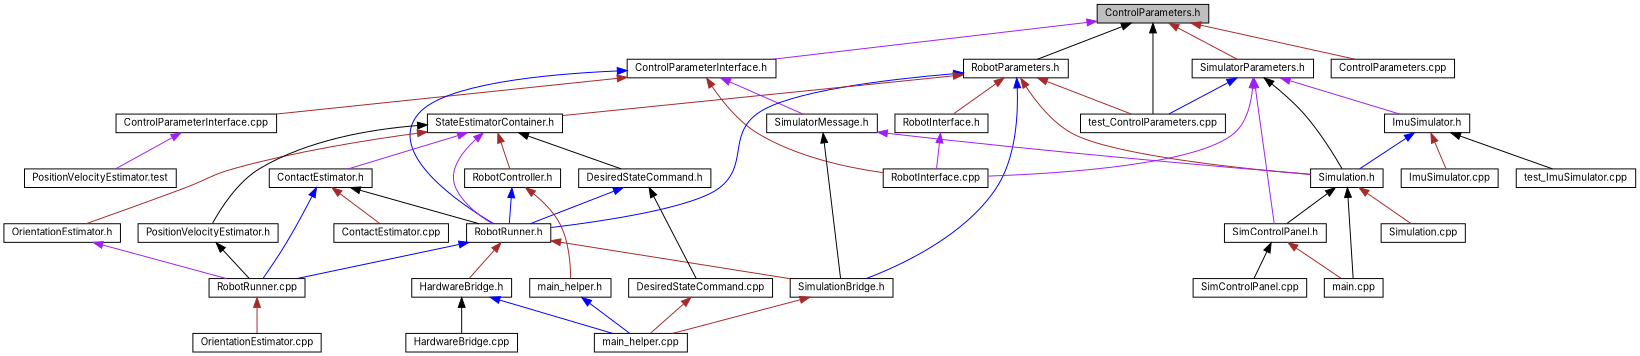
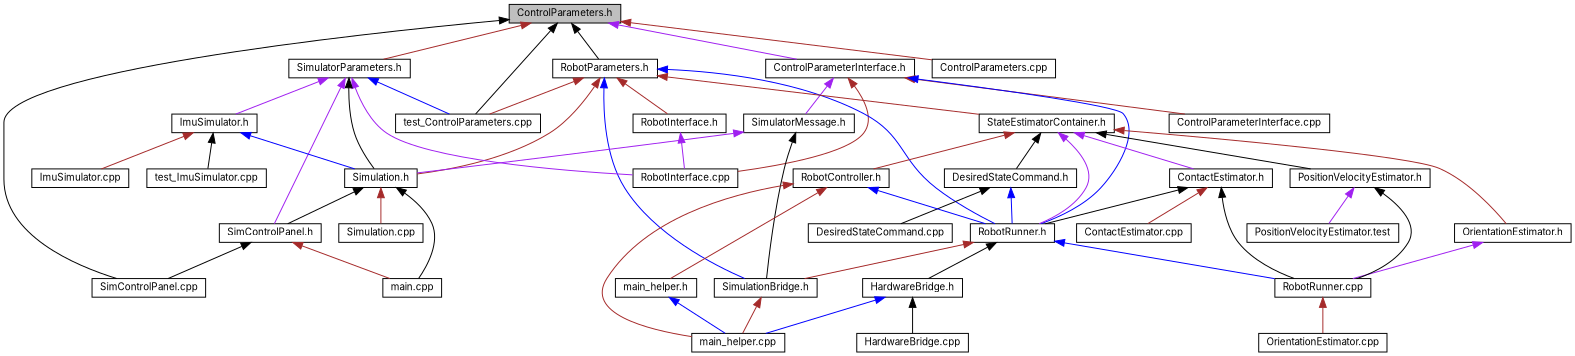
edge "SimControlPanel.cpp" -> "ControlParameters.h": added
edge "PositionVelocityEstimator.test" -> "ControlParameterInterface.cpp": now "PositionVelocityEstimator.test" -> "PositionVelocityEstimator.h"
edge "RobotRunner.cpp" -> "ContactEstimator.h": color blue -> black
edge "HardwareBridge.h" -> "RobotRunner.h": color brown -> black
edge "main_helper.cpp" -> "DesiredStateCommand.cpp": now "main_helper.cpp" -> "RobotController.h"
